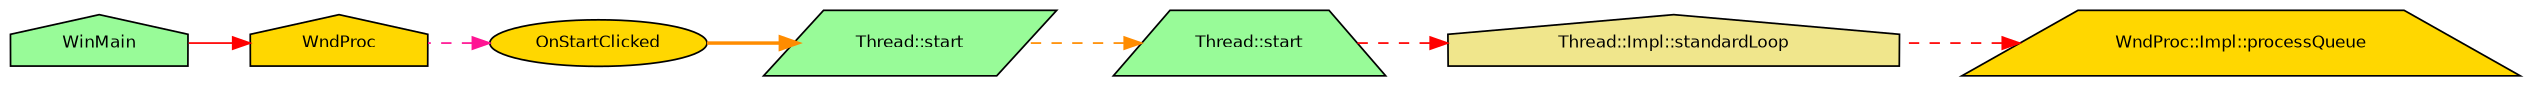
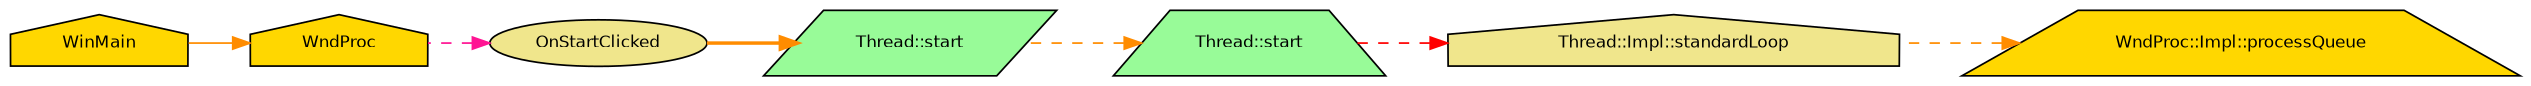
node "WinMain": fillcolor palegreen -> gold
edge "WinMain" -> "WndProc": color red -> darkorange
node "OnStartClicked": fillcolor gold -> khaki
edge "Thread::Impl::standardLoop" -> "WndProc::Impl::processQueue": color red -> darkorange
